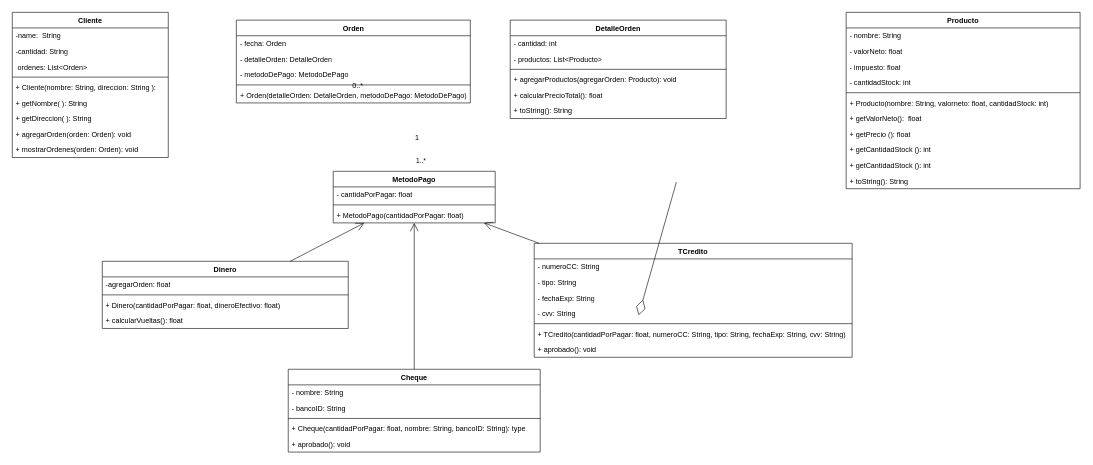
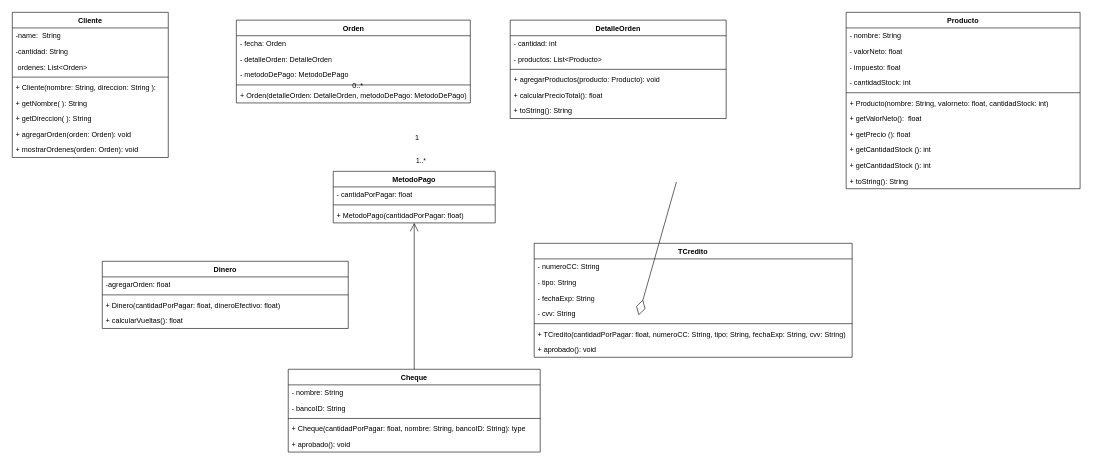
node "+ agregarProductos(agregarOrden: Producto): void": label "+ agregarProductos(agregarOrden: Producto): void" -> "+ agregarProductos(producto: Producto): void"
edge "TCredito" -> "MetodoPago": removed
edge "Dinero" -> "MetodoPago": removed
